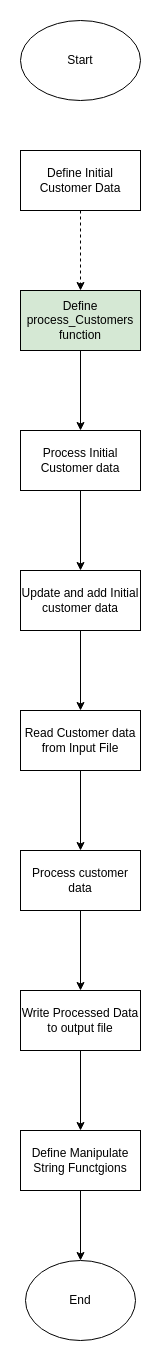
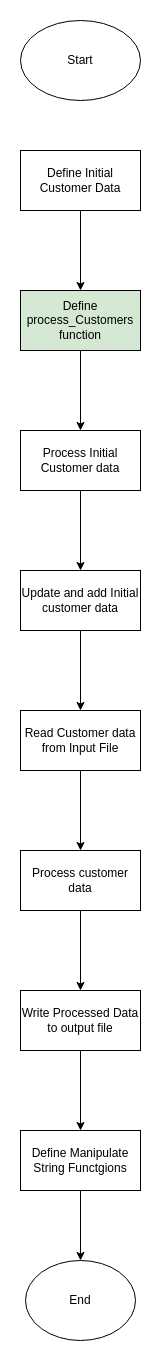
edge "Define Initial Customer Data" -> "Define process_Customers function": style dashed -> solid
